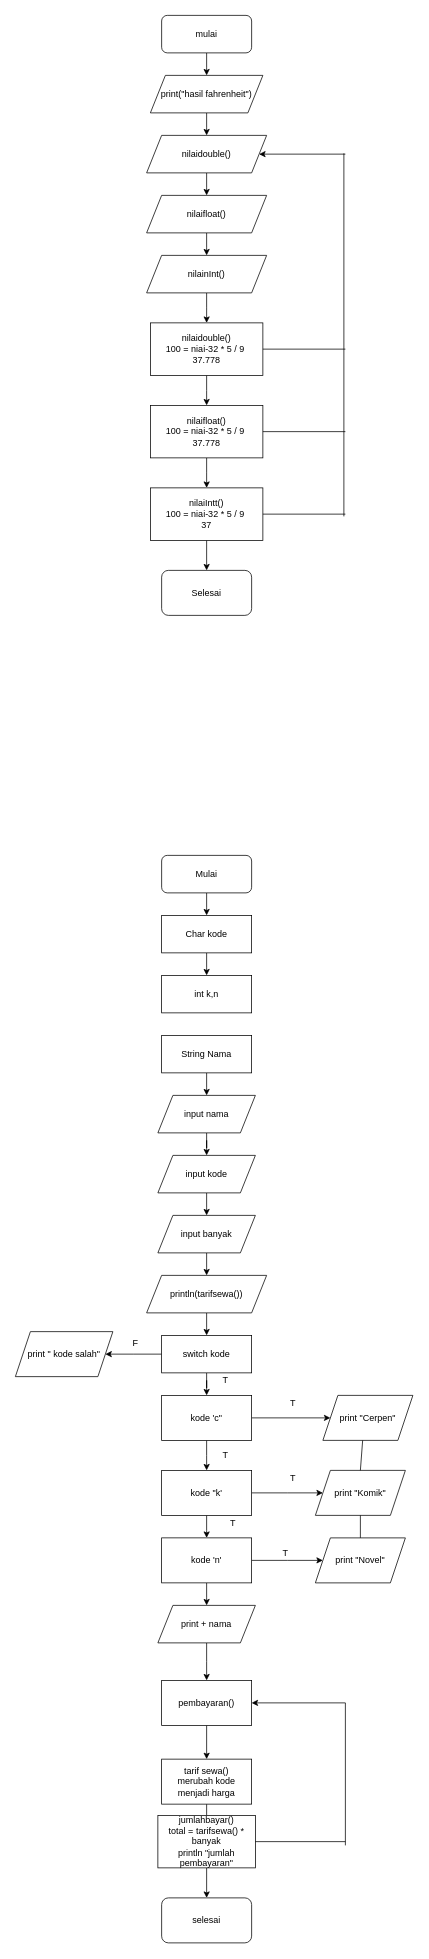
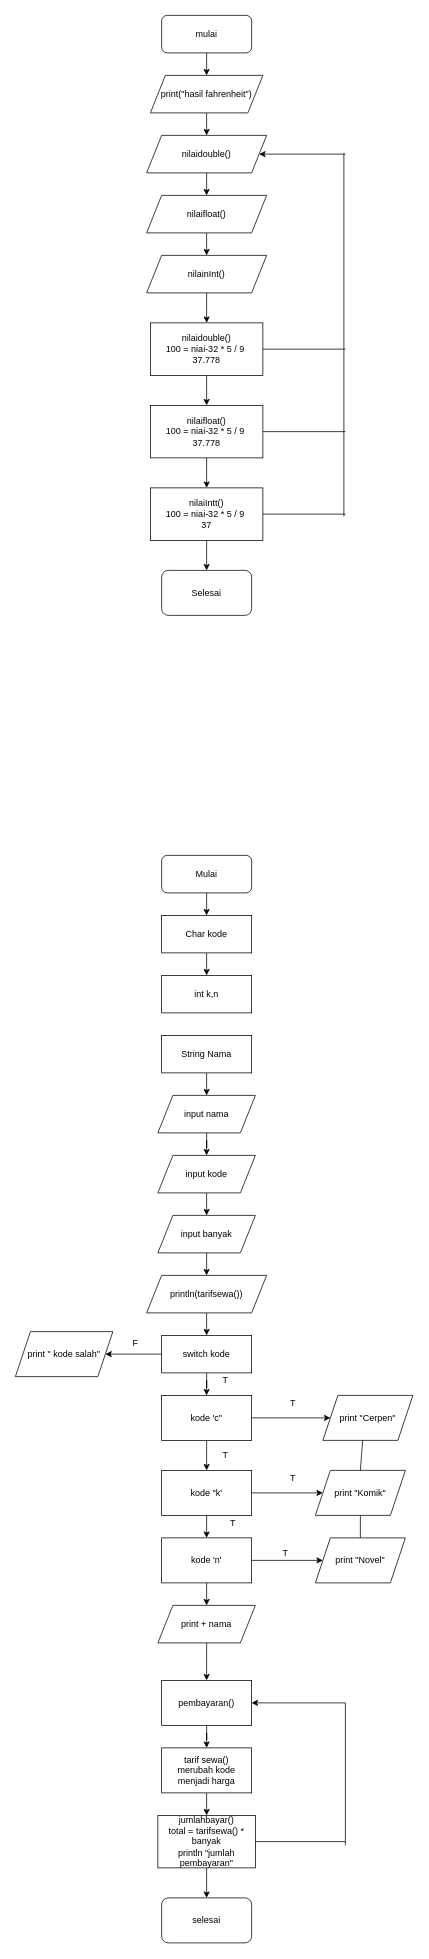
node "tarif sewa() merubah kode menjadi harga": moved (207, 1782) -> (207, 1770)
